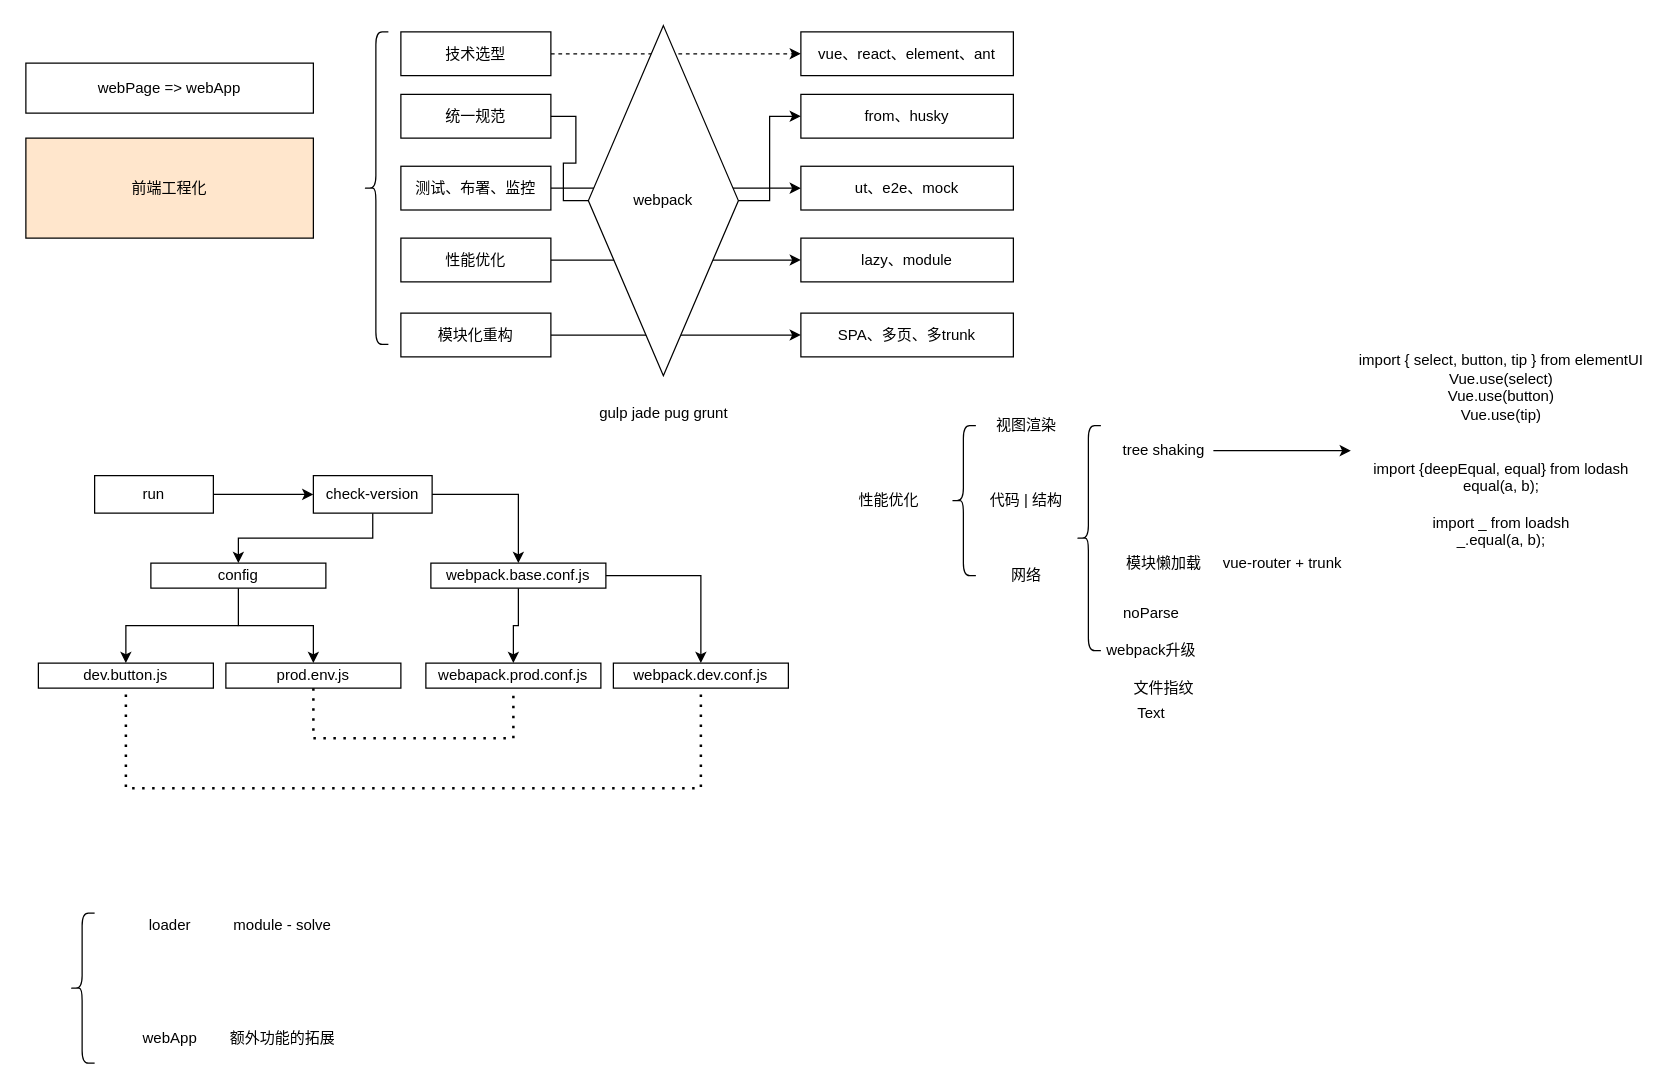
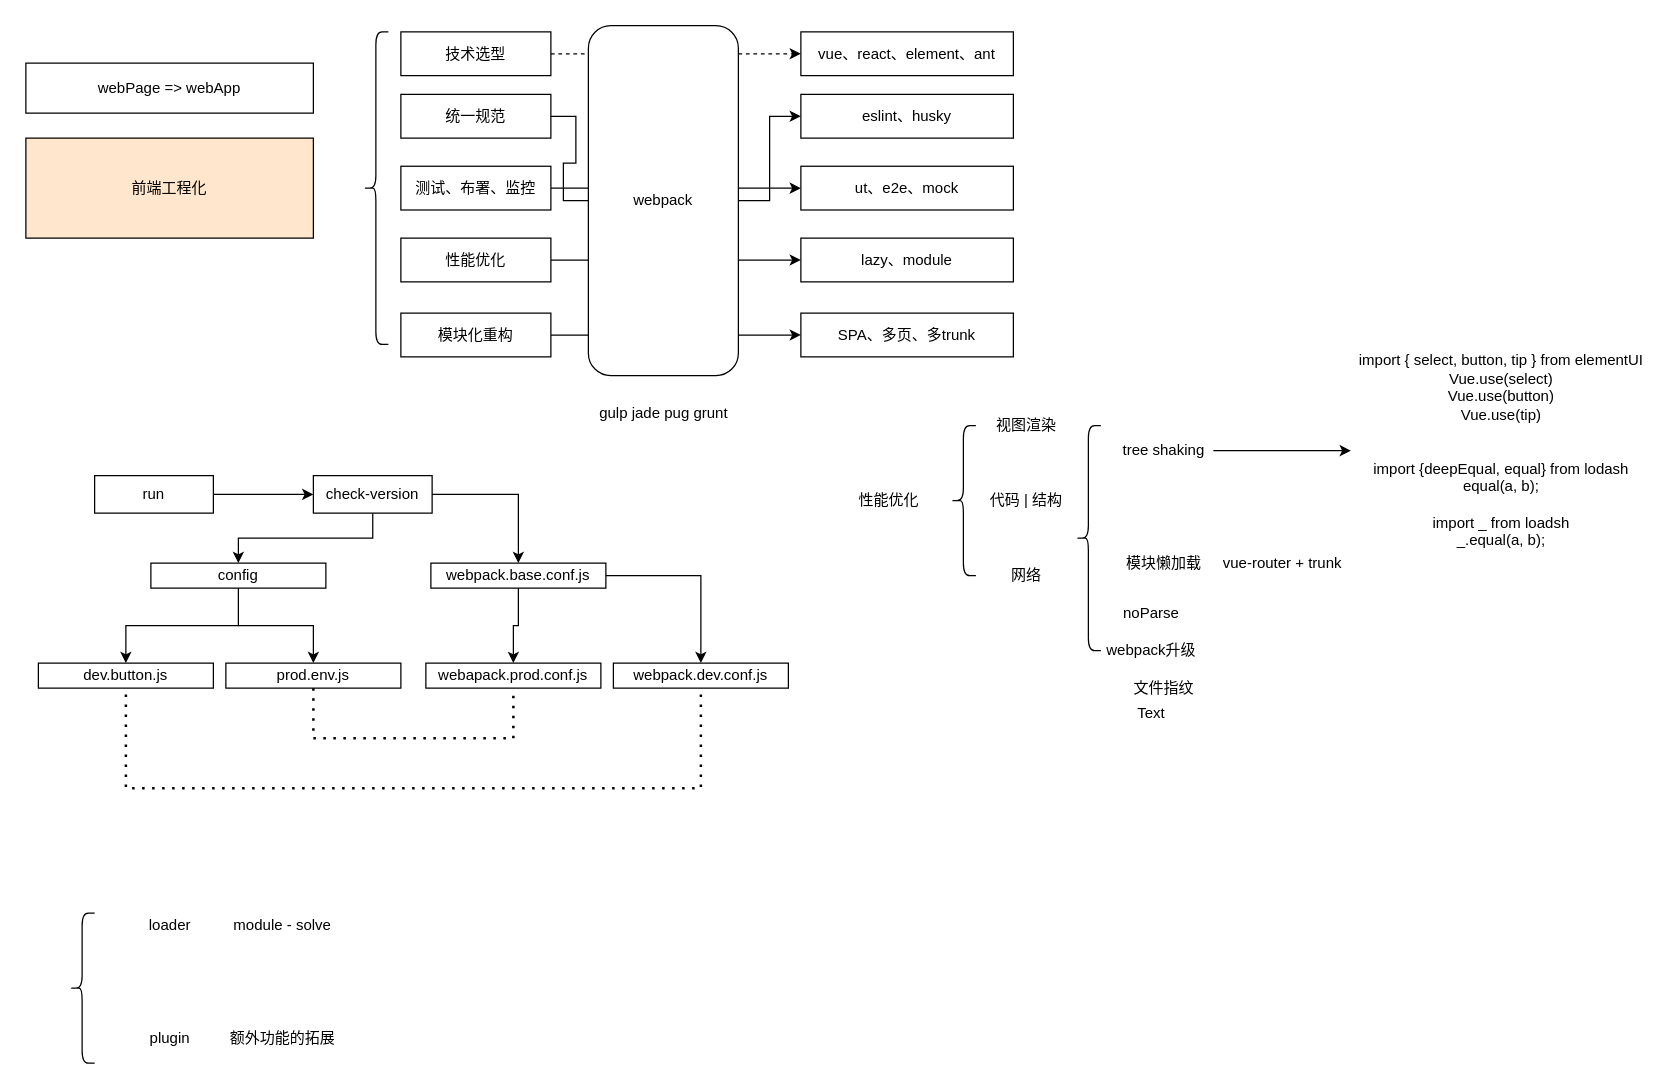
node "from、husky": label "from、husky" -> "eslint、husky"
node "webpack": shape diamond -> rounded rectangle
node "webApp": label "webApp" -> "plugin"
